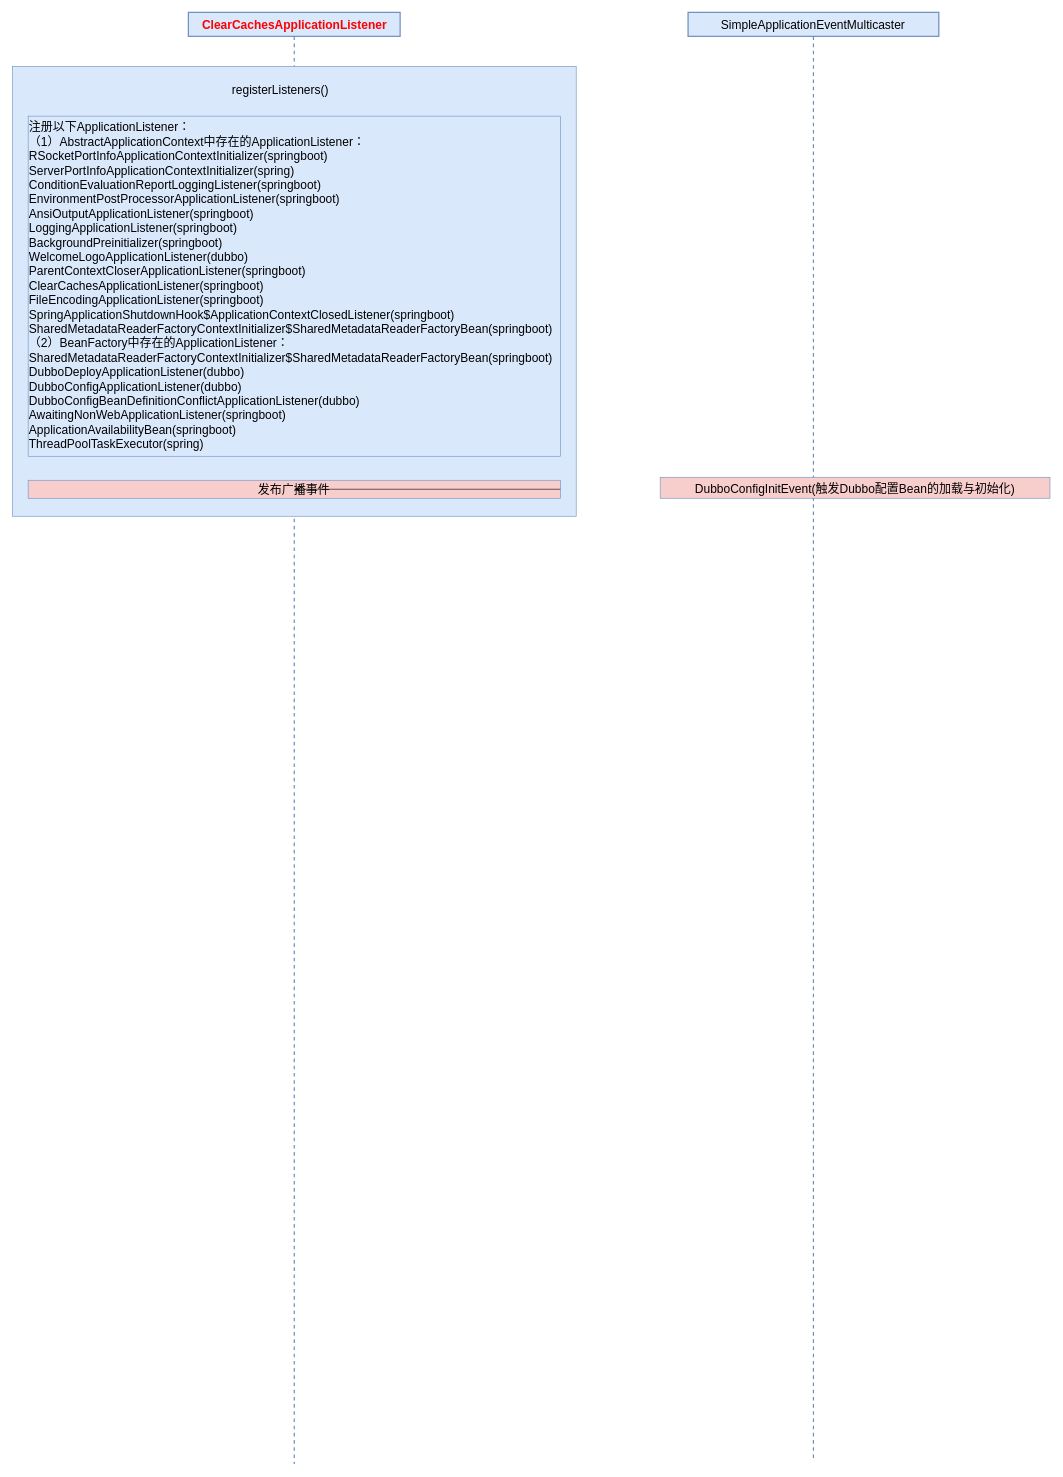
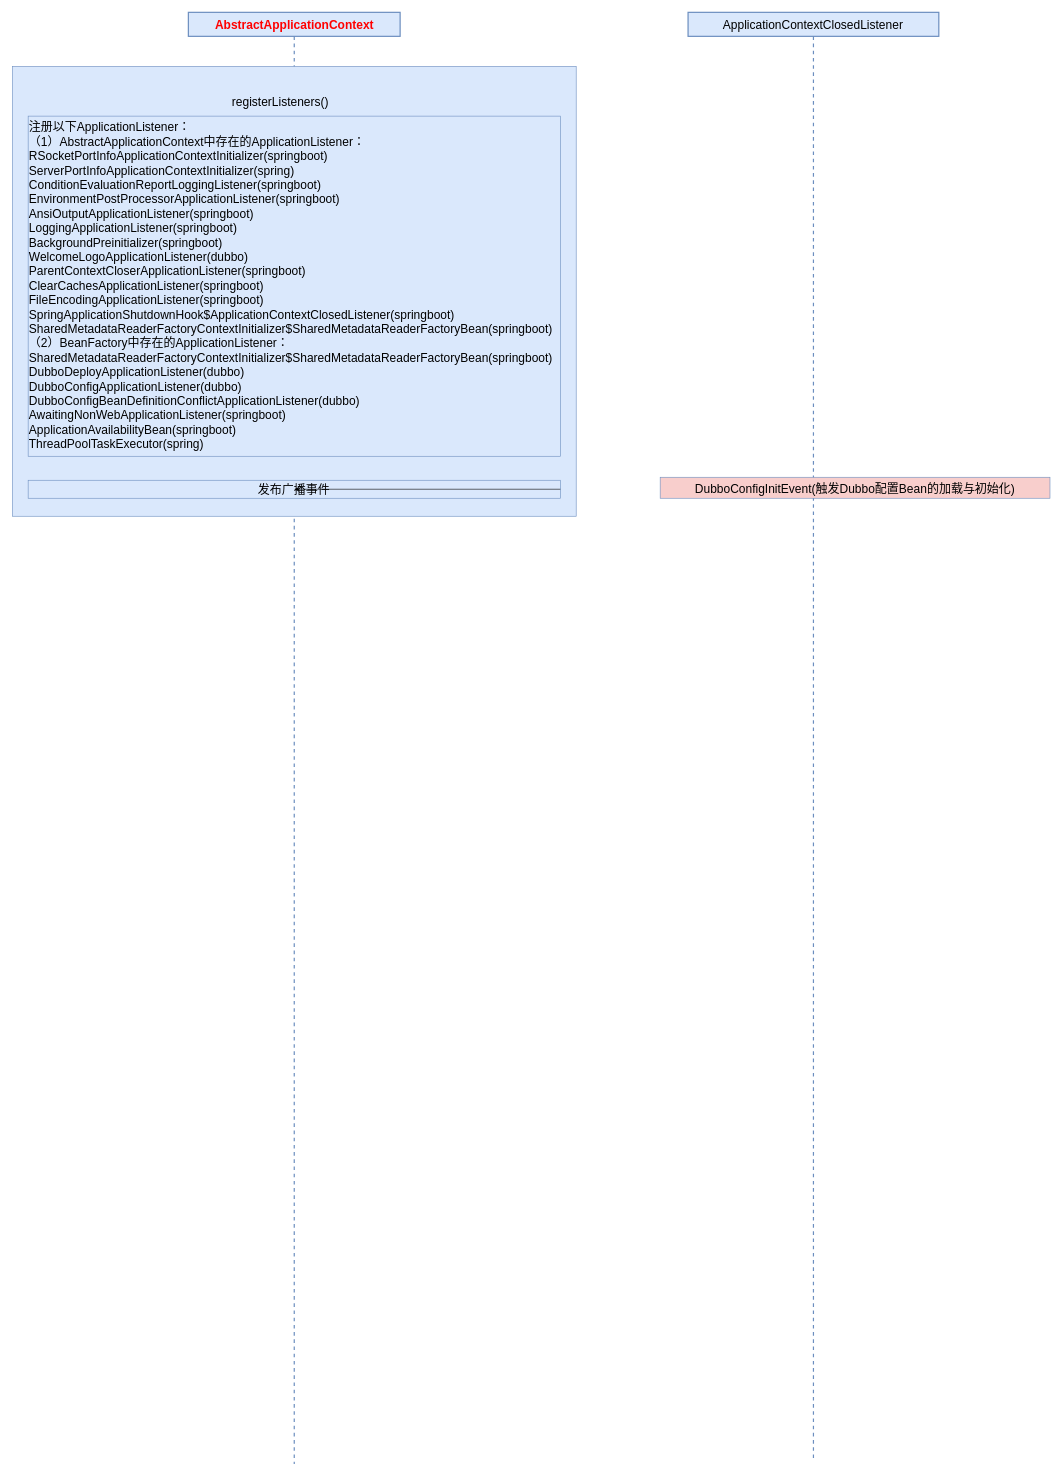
node "ClearCachesApplicationListener": label "ClearCachesApplicationListener" -> "AbstractApplicationContext"
node "SimpleApplicationEventMulticaster": label "SimpleApplicationEventMulticaster" -> "ApplicationContextClosedListener"
node "registerListeners()": moved (281, 89) -> (281, 101)
node "发布广播事件": fillcolor #f8cecc -> #dae8fc
